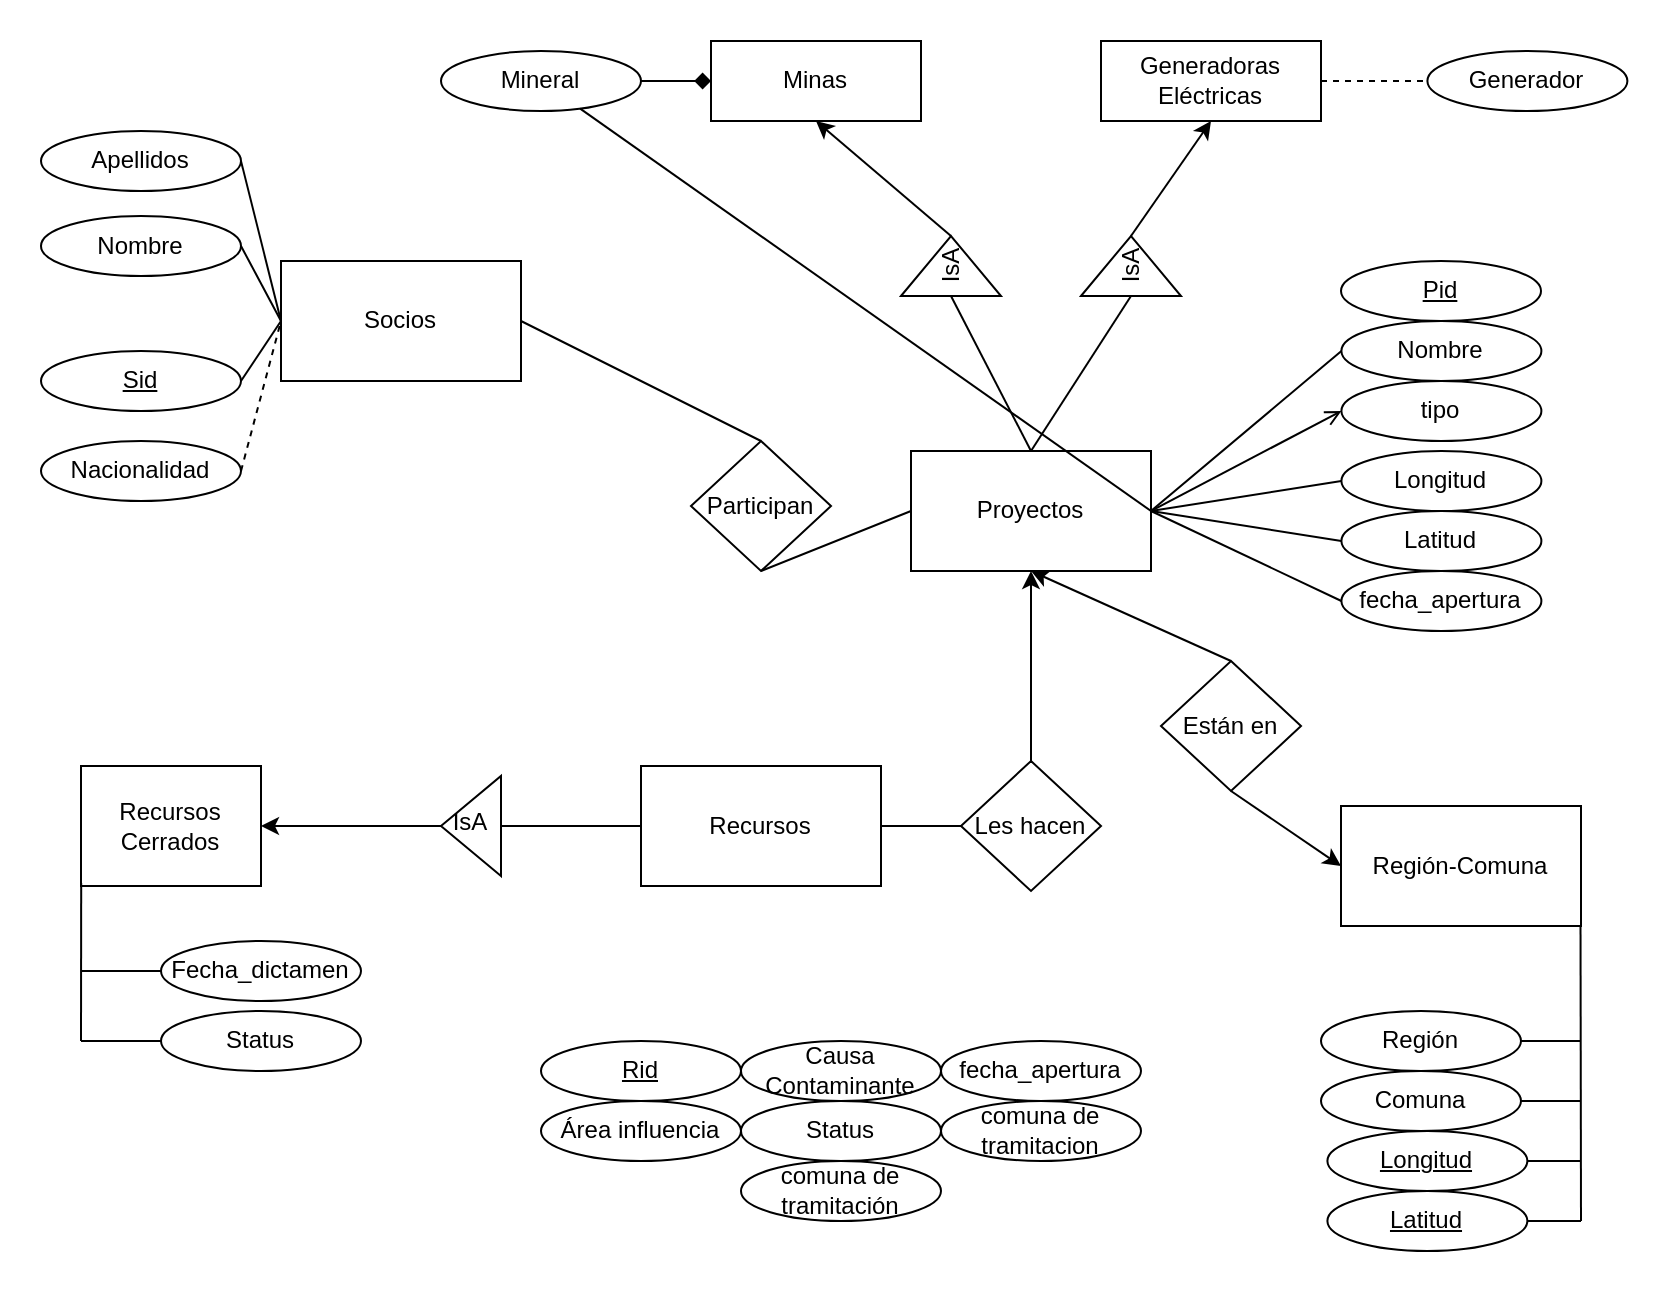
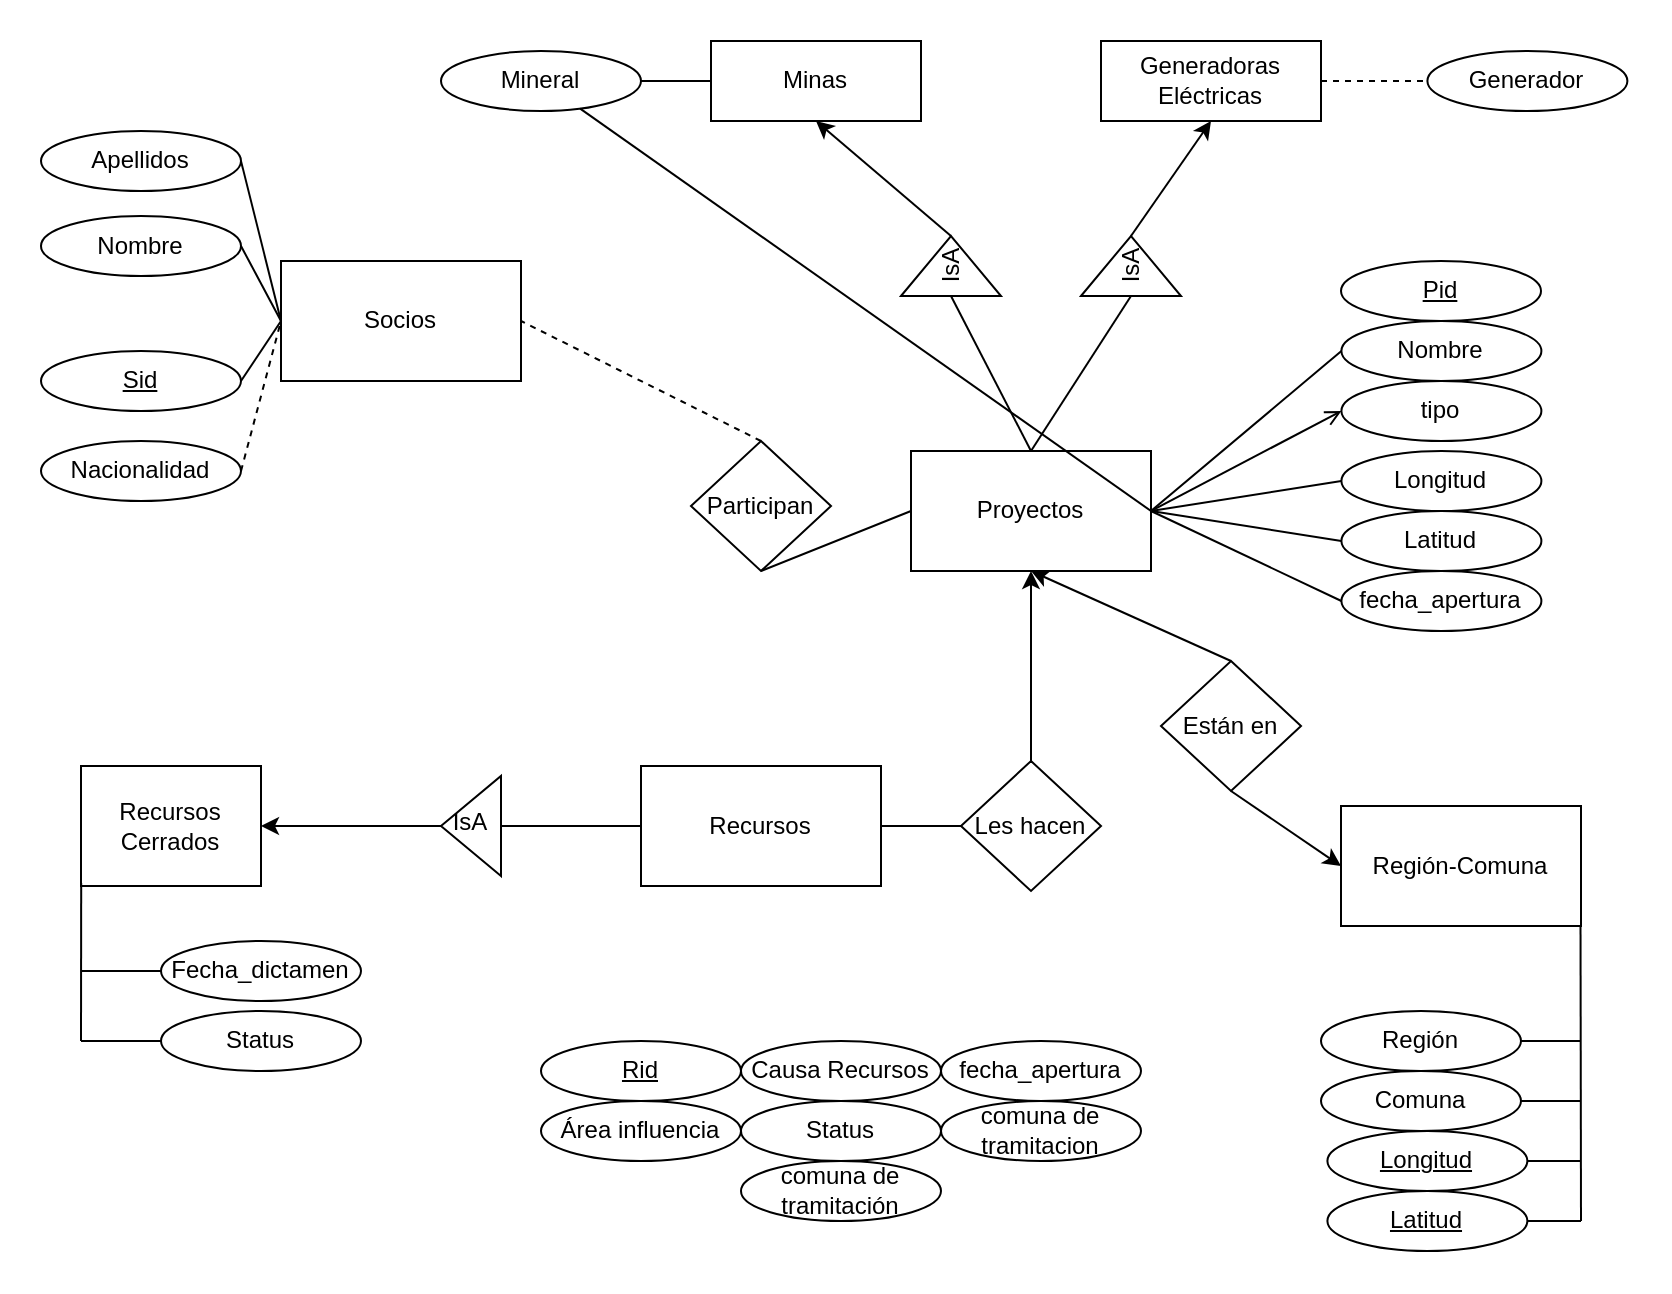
edge "Mineral" -> "Minas": arrowhead diamond -> none
edge "Socios" -- "Participan": style solid -> dashed
node "Causa Contaminante": label "Causa Contaminante" -> "Causa Recursos"
